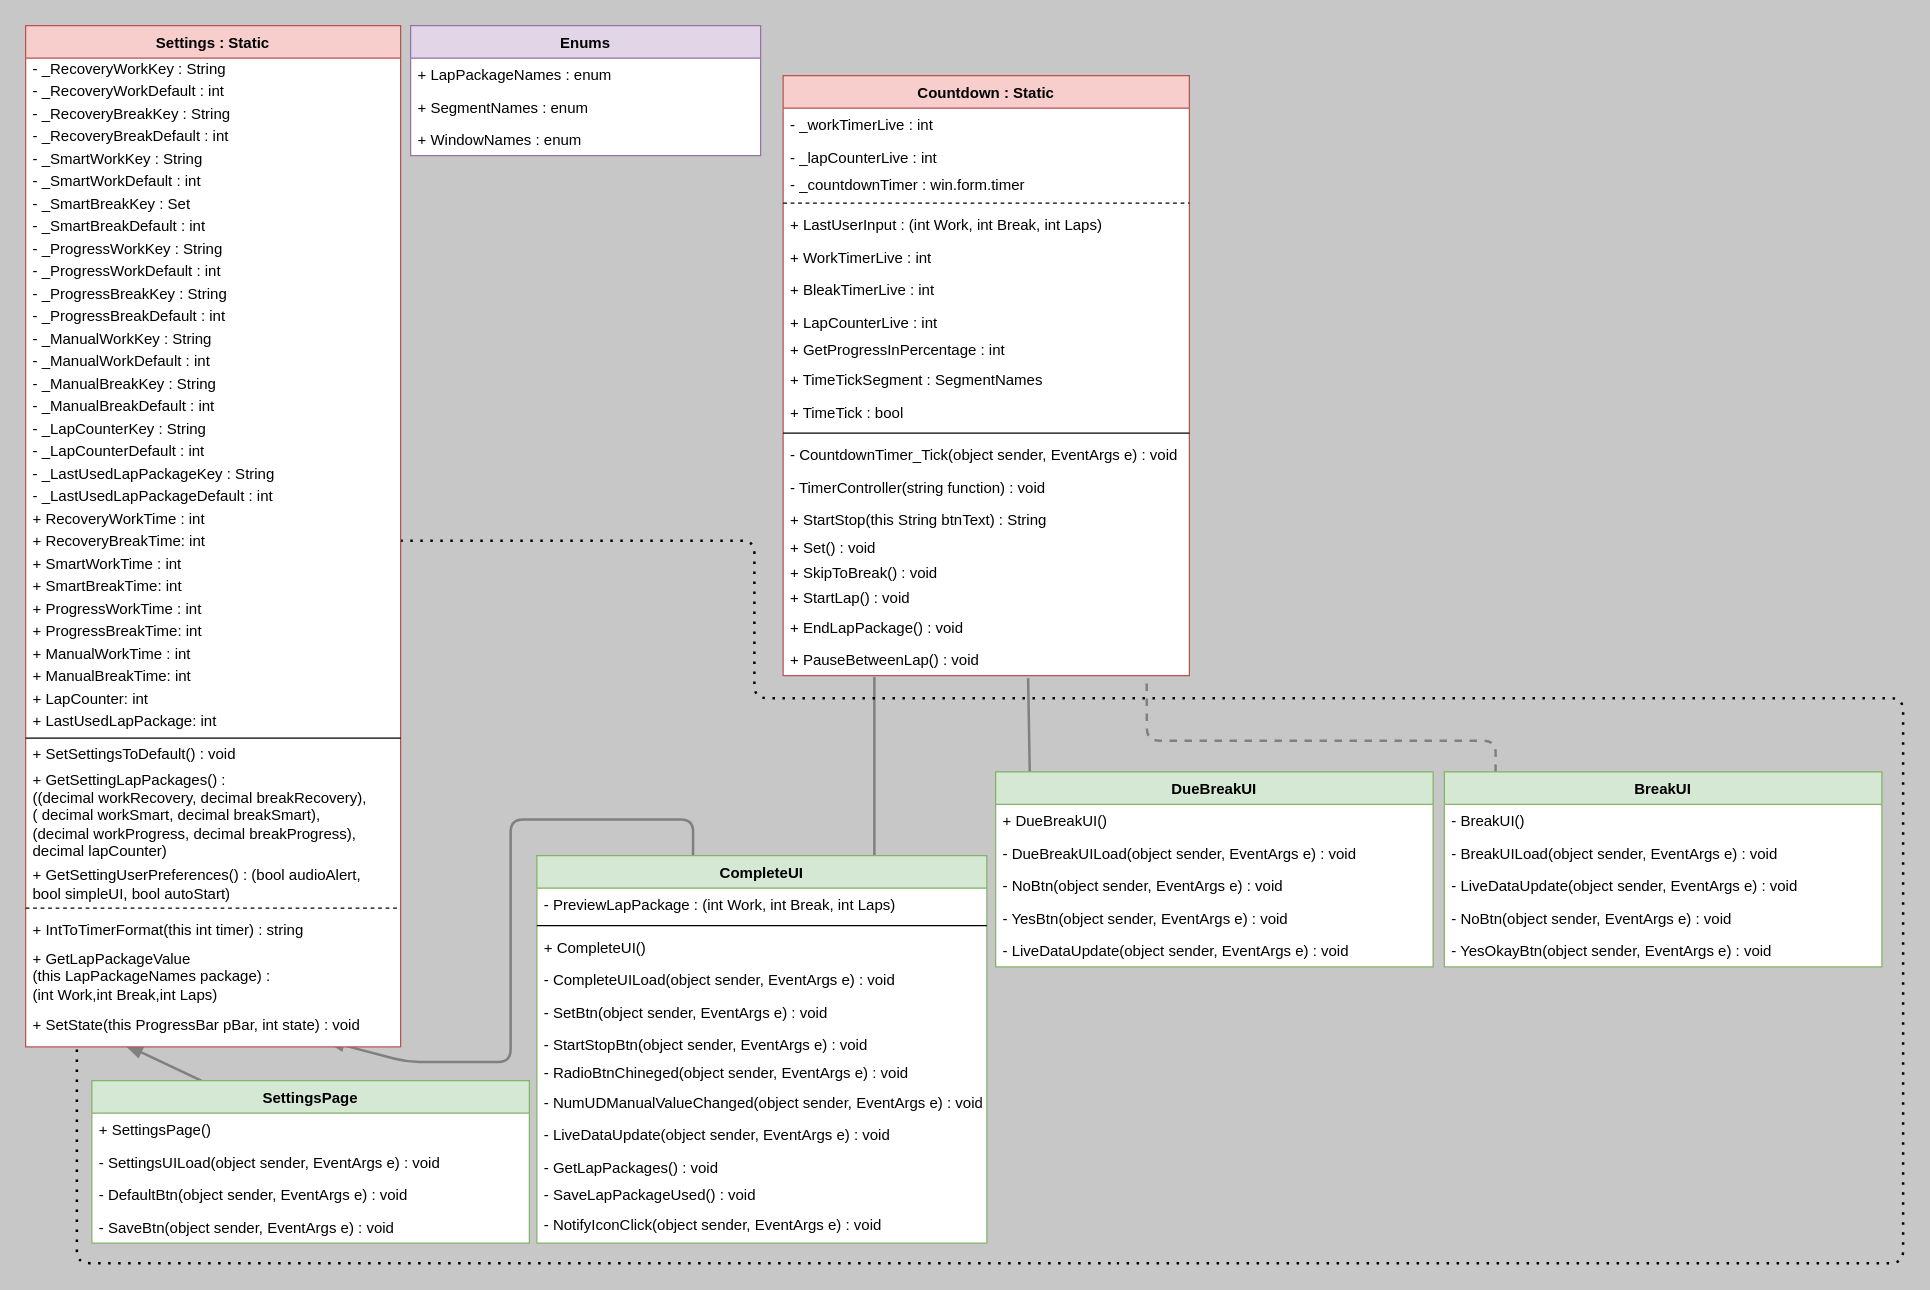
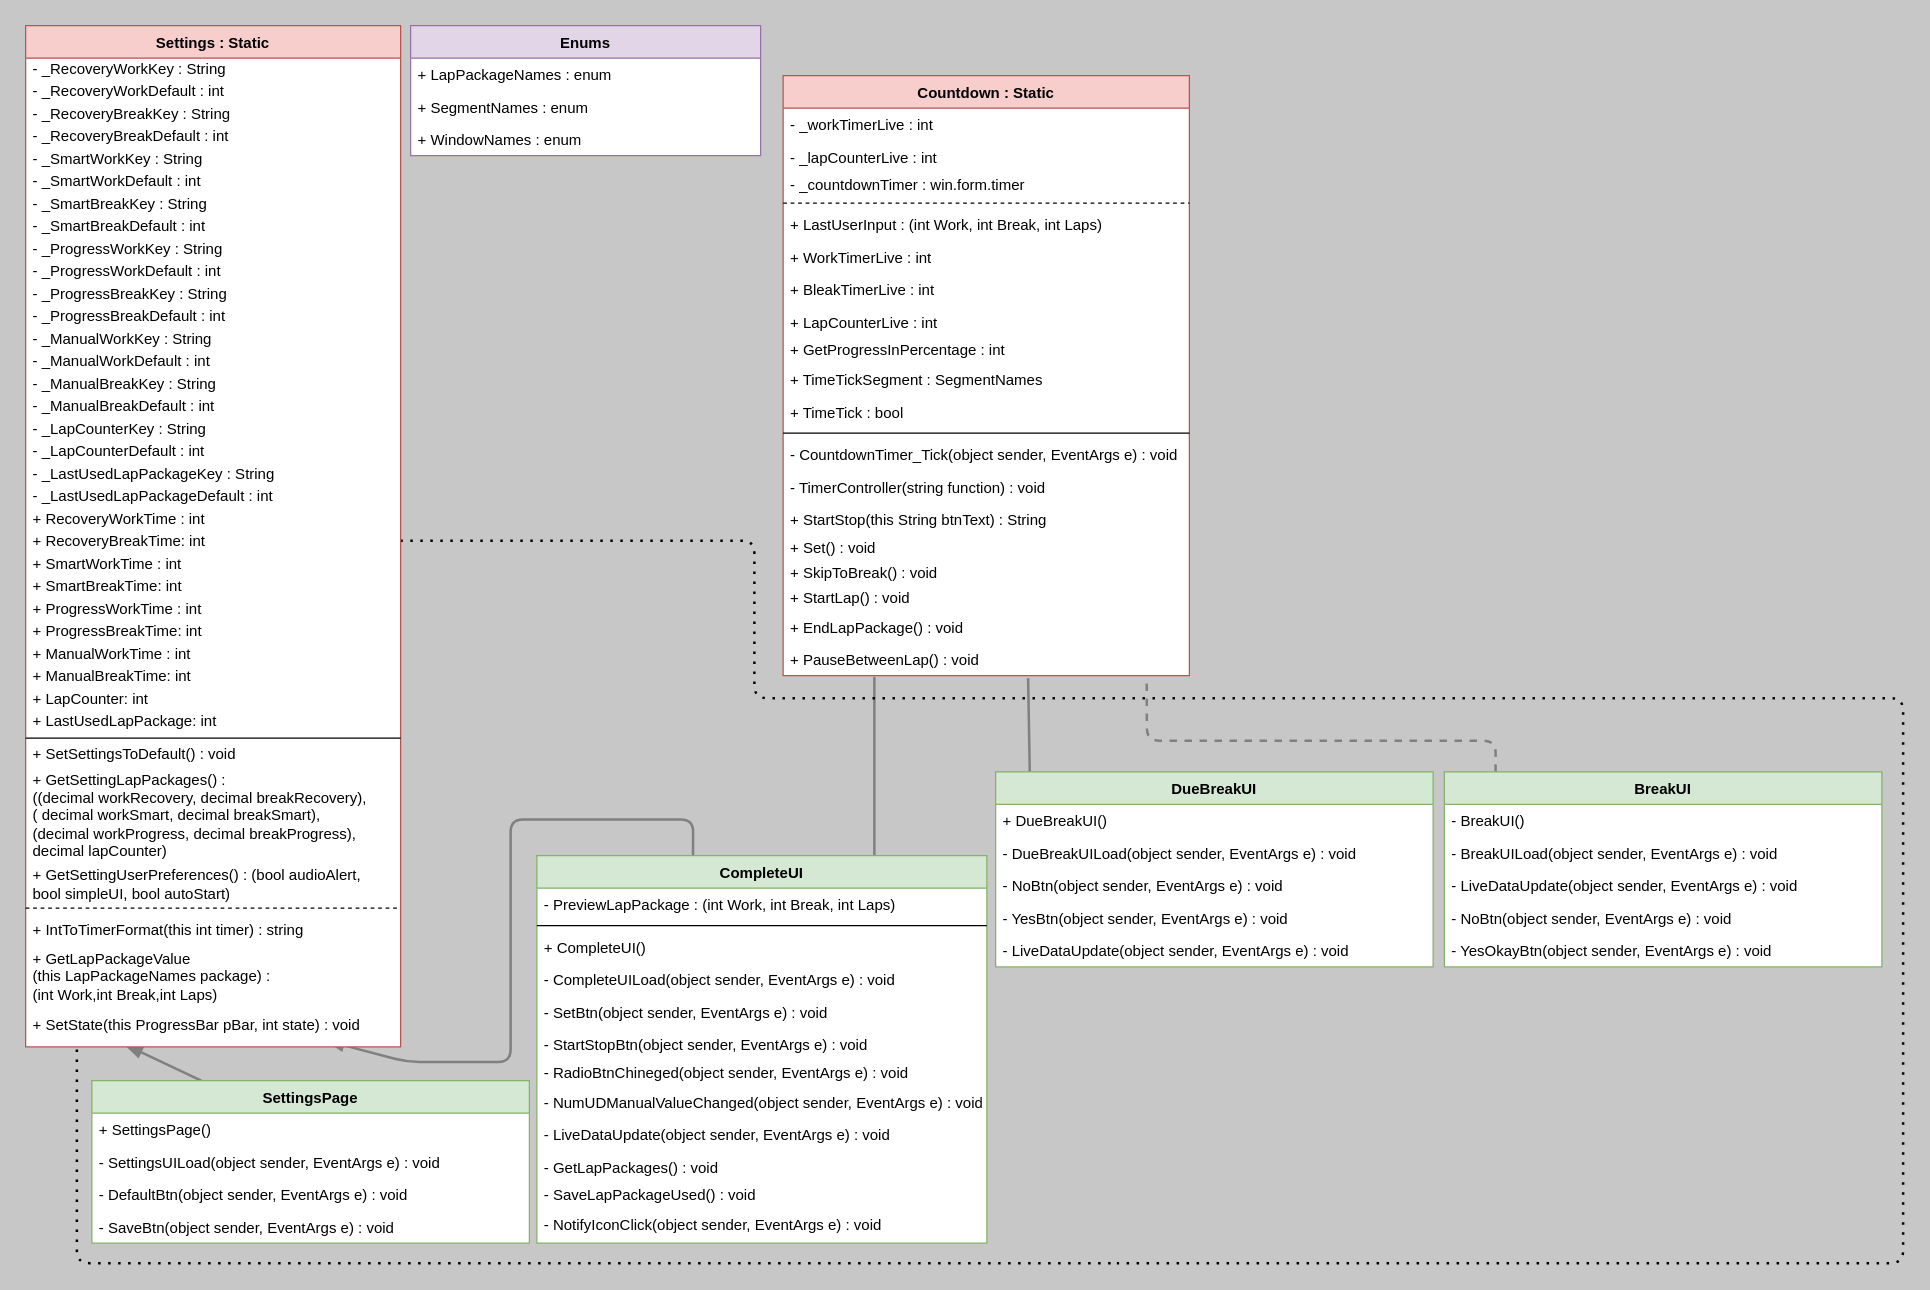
node "- _SmartBreakKey : Set": label "- _SmartBreakKey : Set" -> "- _SmartBreakKey : String"
